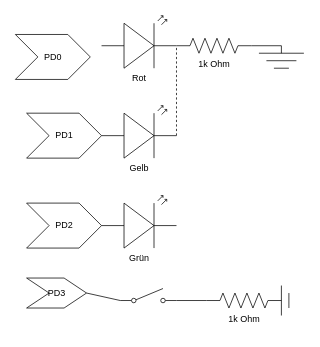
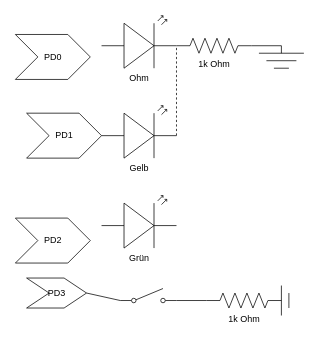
node "Rot": label "Rot" -> "Ohm"
node "PD2": moved (64, 225) -> (53, 240)
